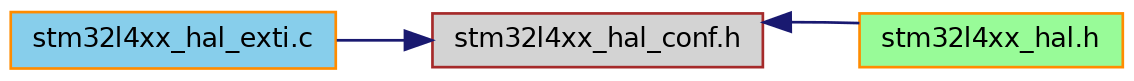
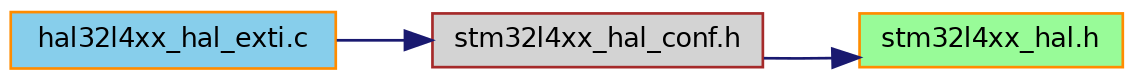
edge "stm32l4xx_hal.h" -> "stm32l4xx_hal_conf.h": reversed
node "stm32l4xx_hal_exti.c": label "stm32l4xx_hal_exti.c" -> "hal32l4xx_hal_exti.c"
